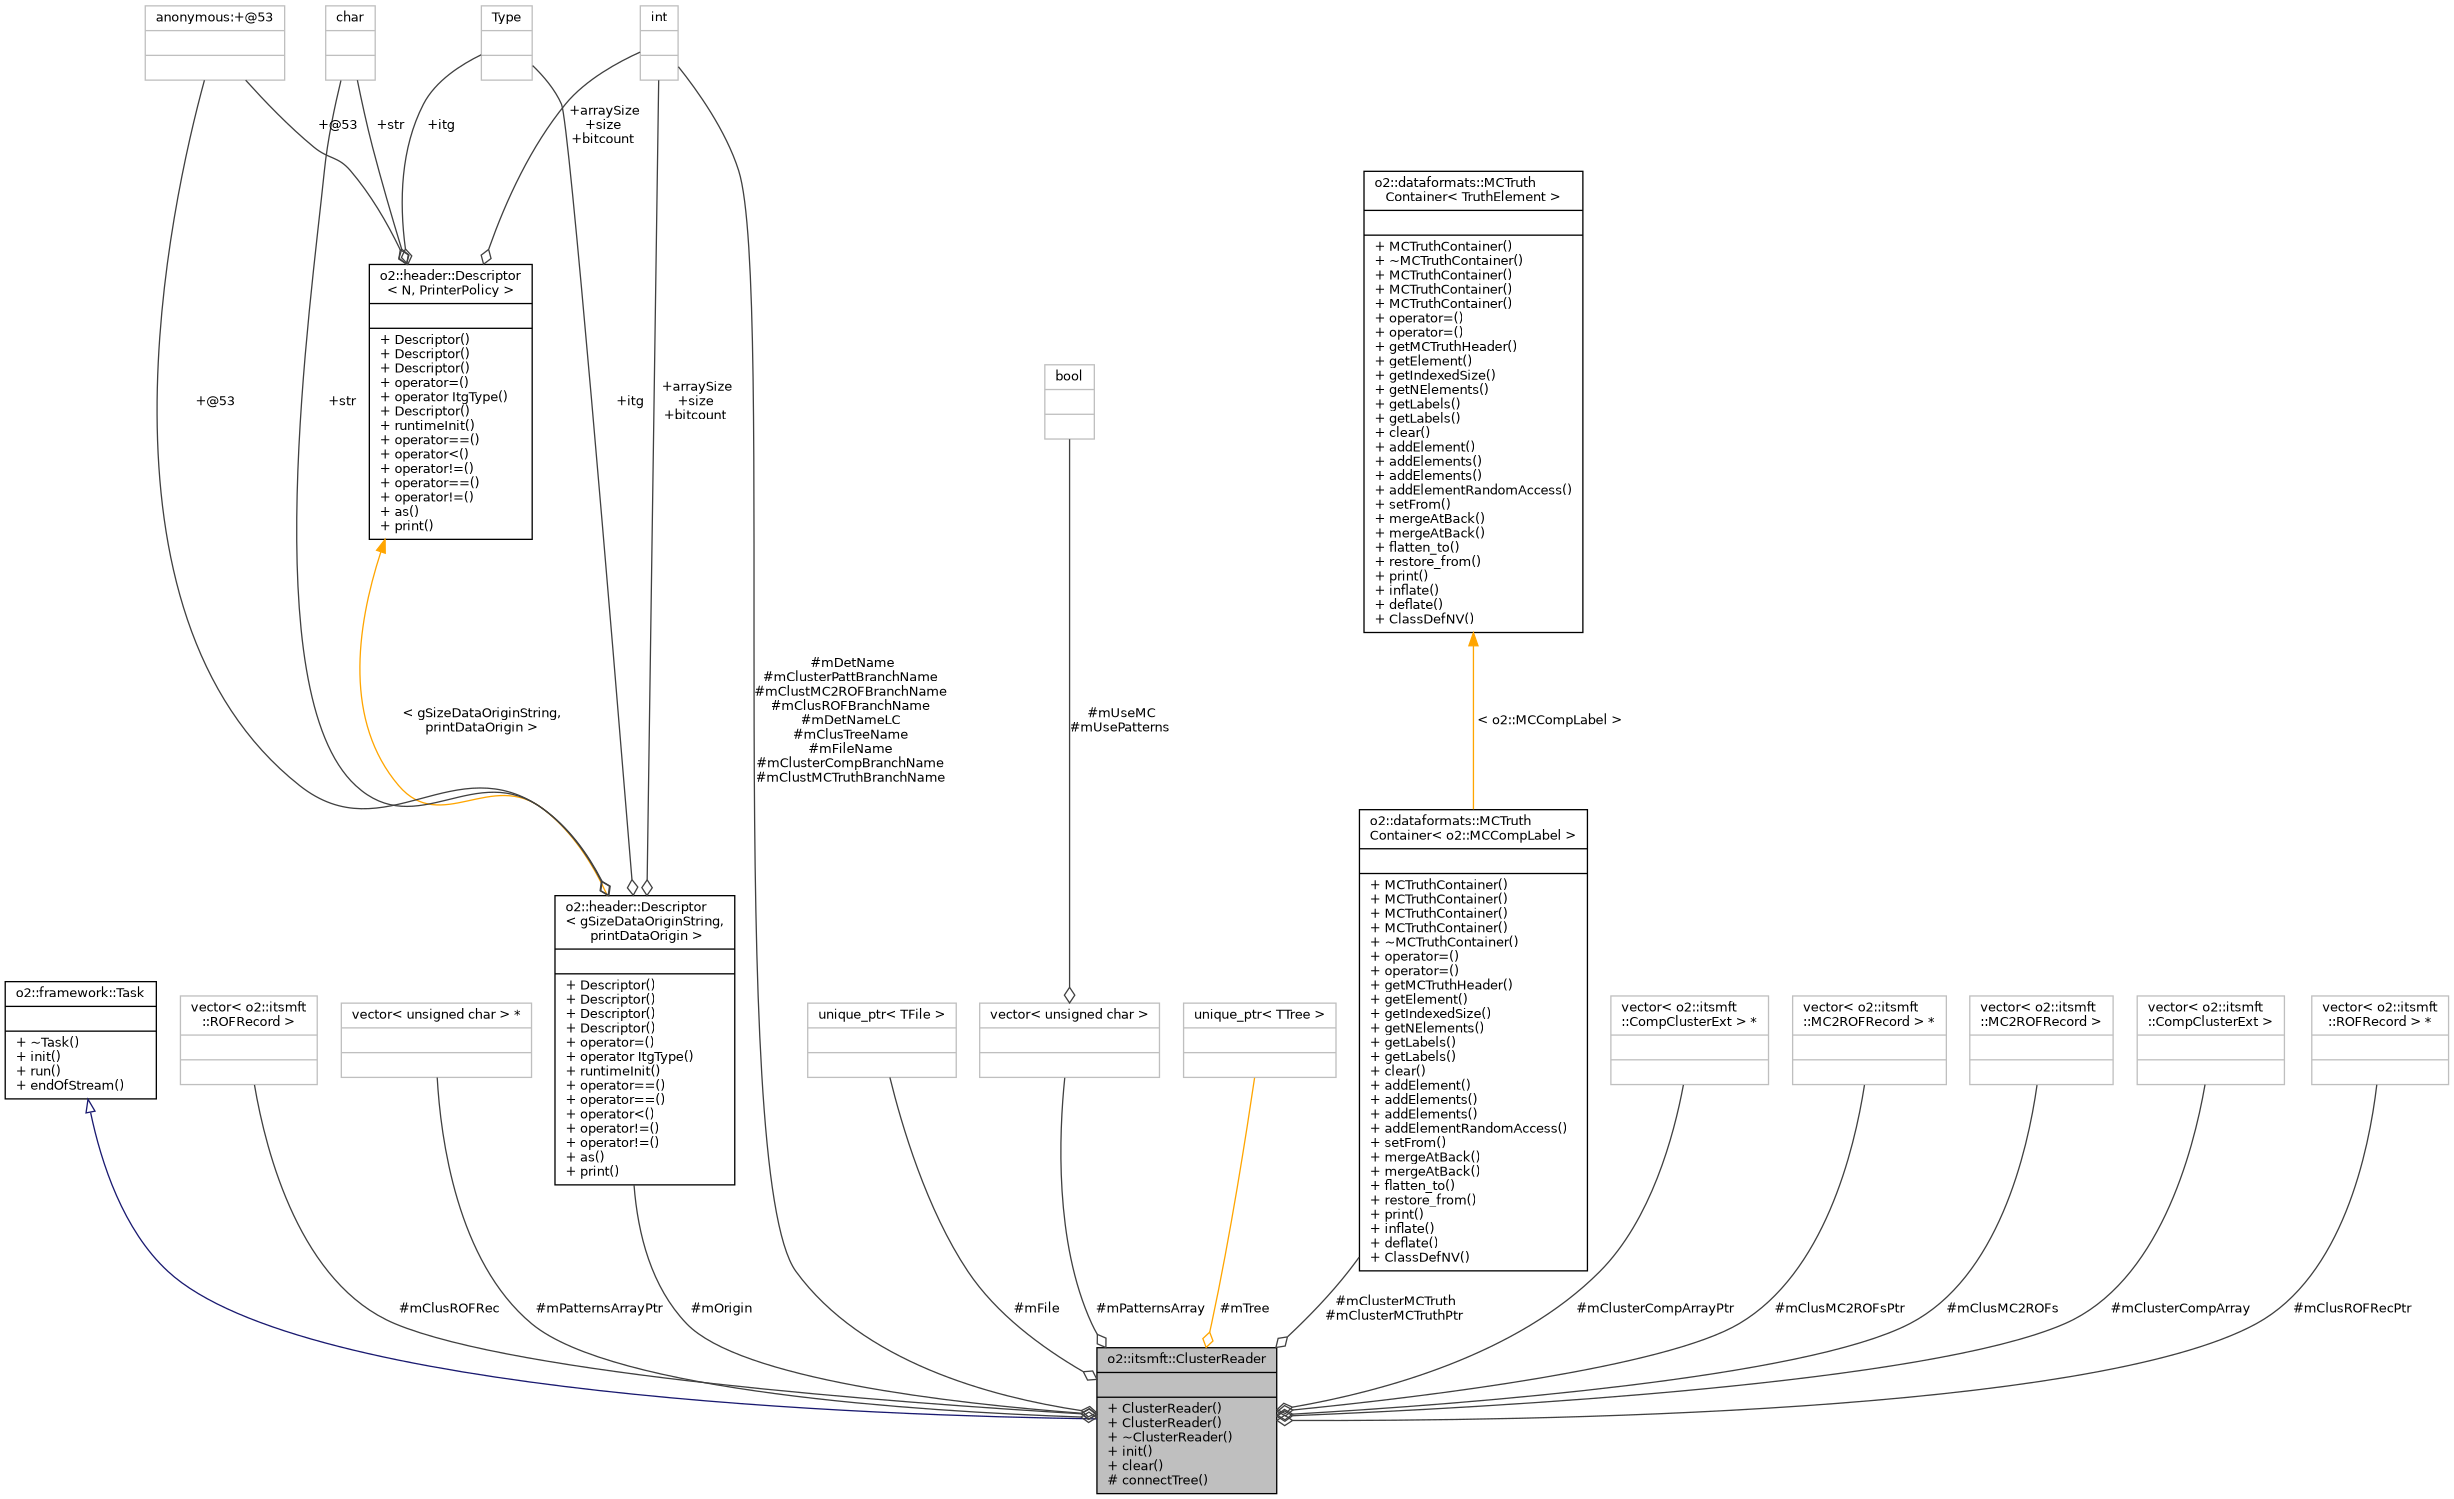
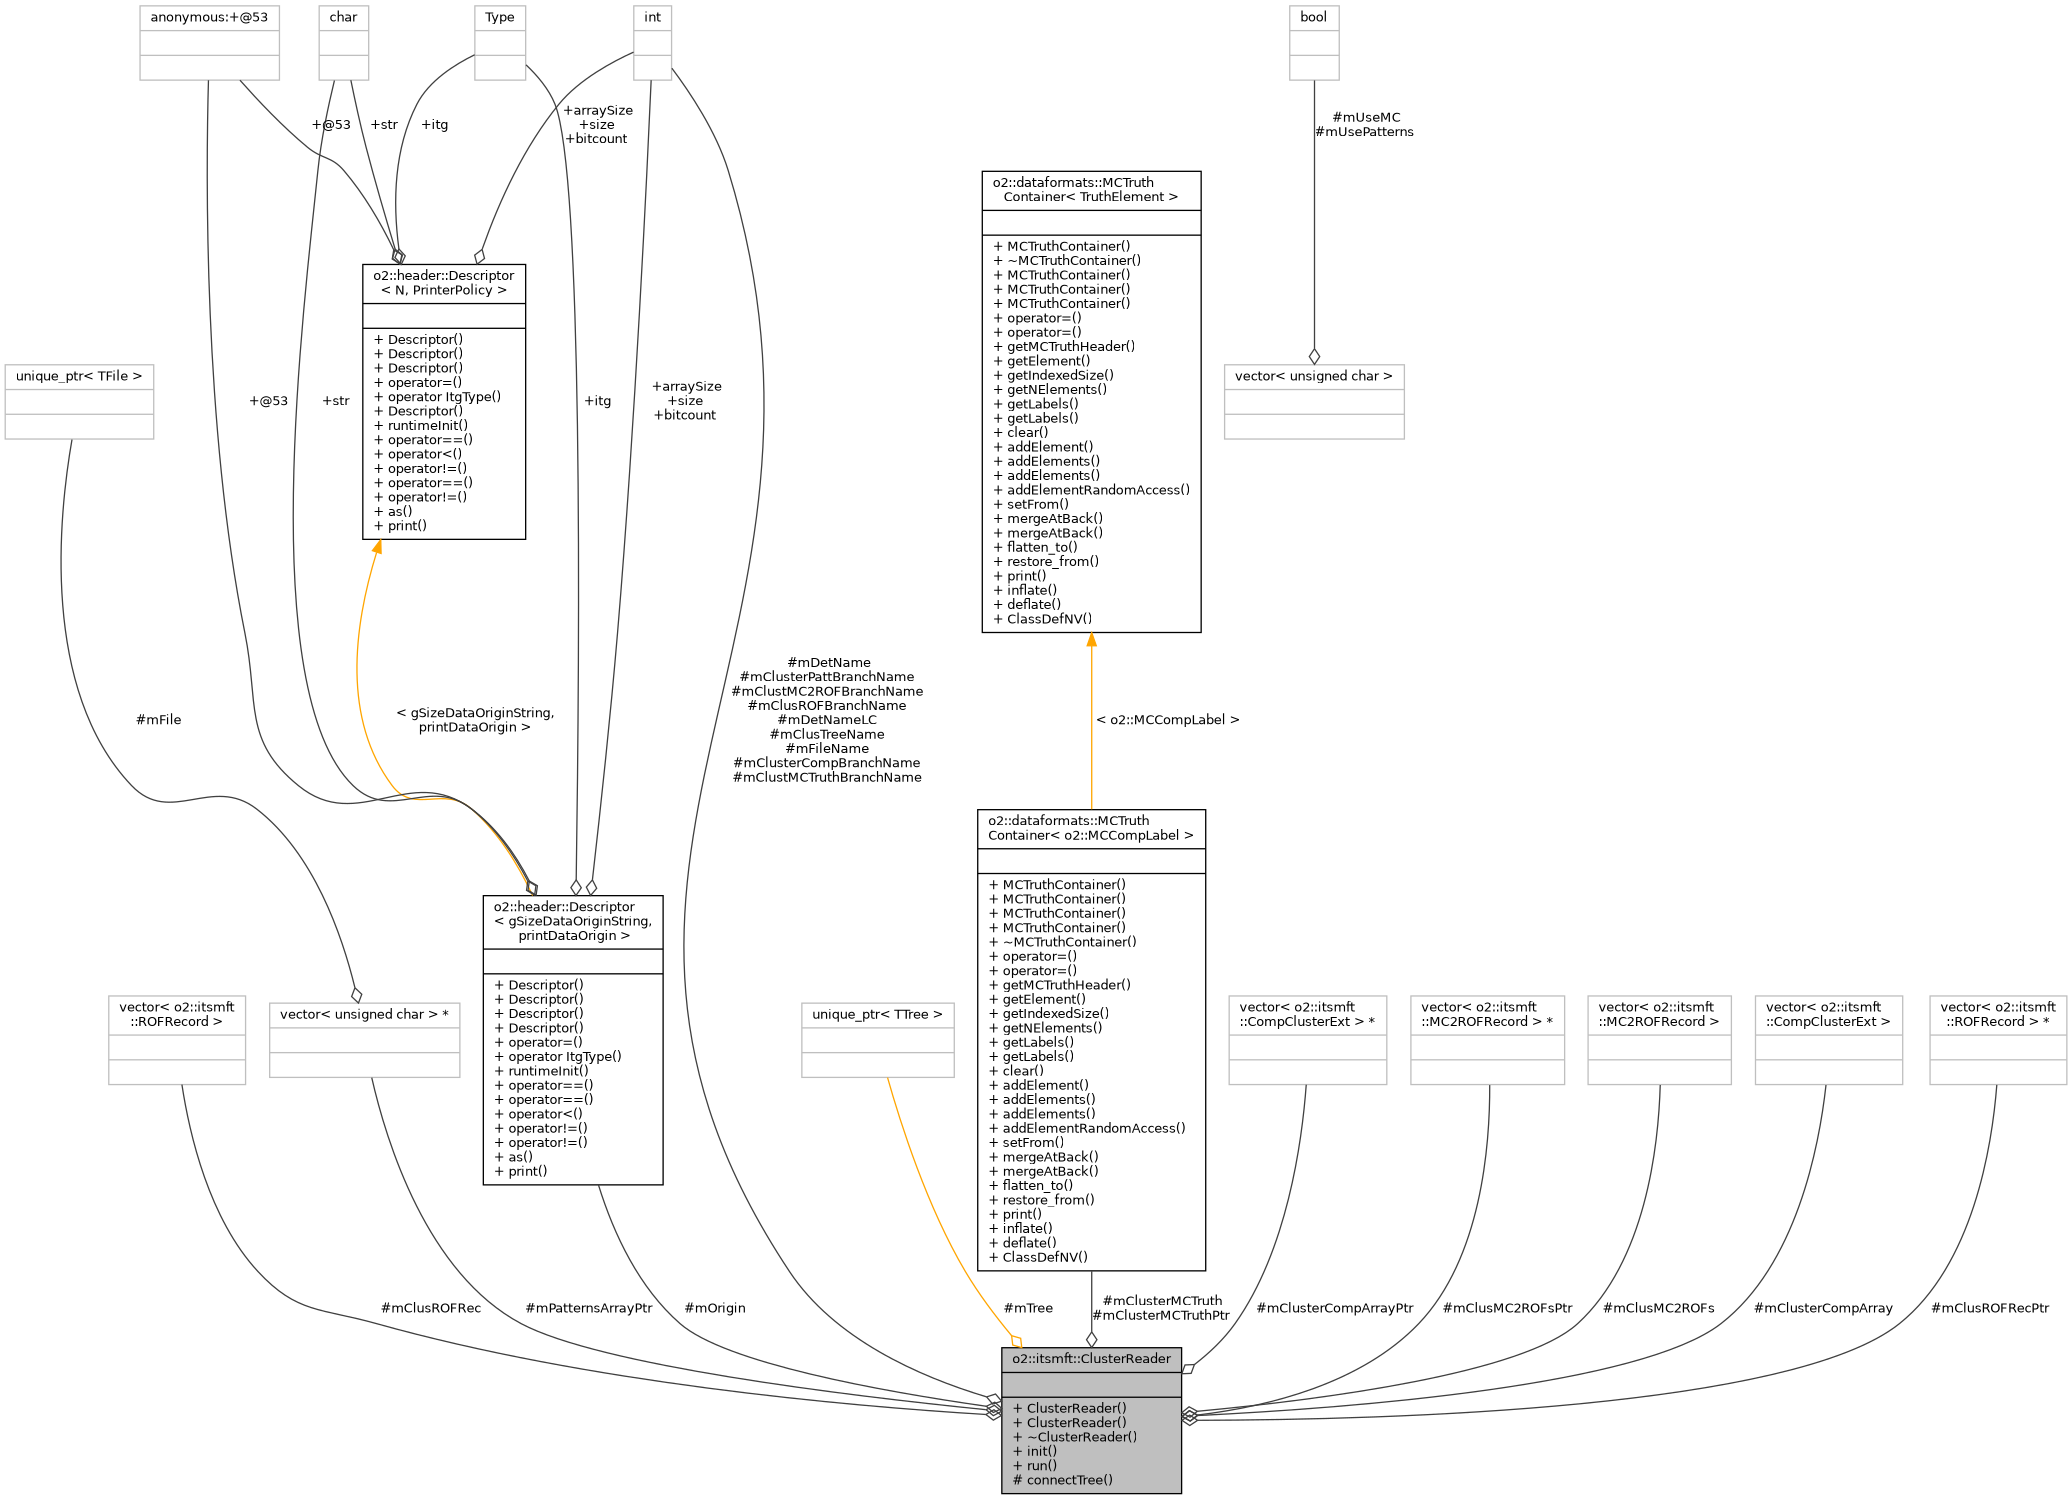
node "o2::framework::Task": removed
edge "vector< unsigned char >" -> "o2::itsmft::ClusterReader": removed, label "#mPatternsArray"
edge "unique_ptr< TFile >" -> "o2::itsmft::ClusterReader": now "unique_ptr< TFile >" -> "vector< unsigned char > *"
node "o2::itsmft::ClusterReader": text "+ clear()" -> "+ run()"
